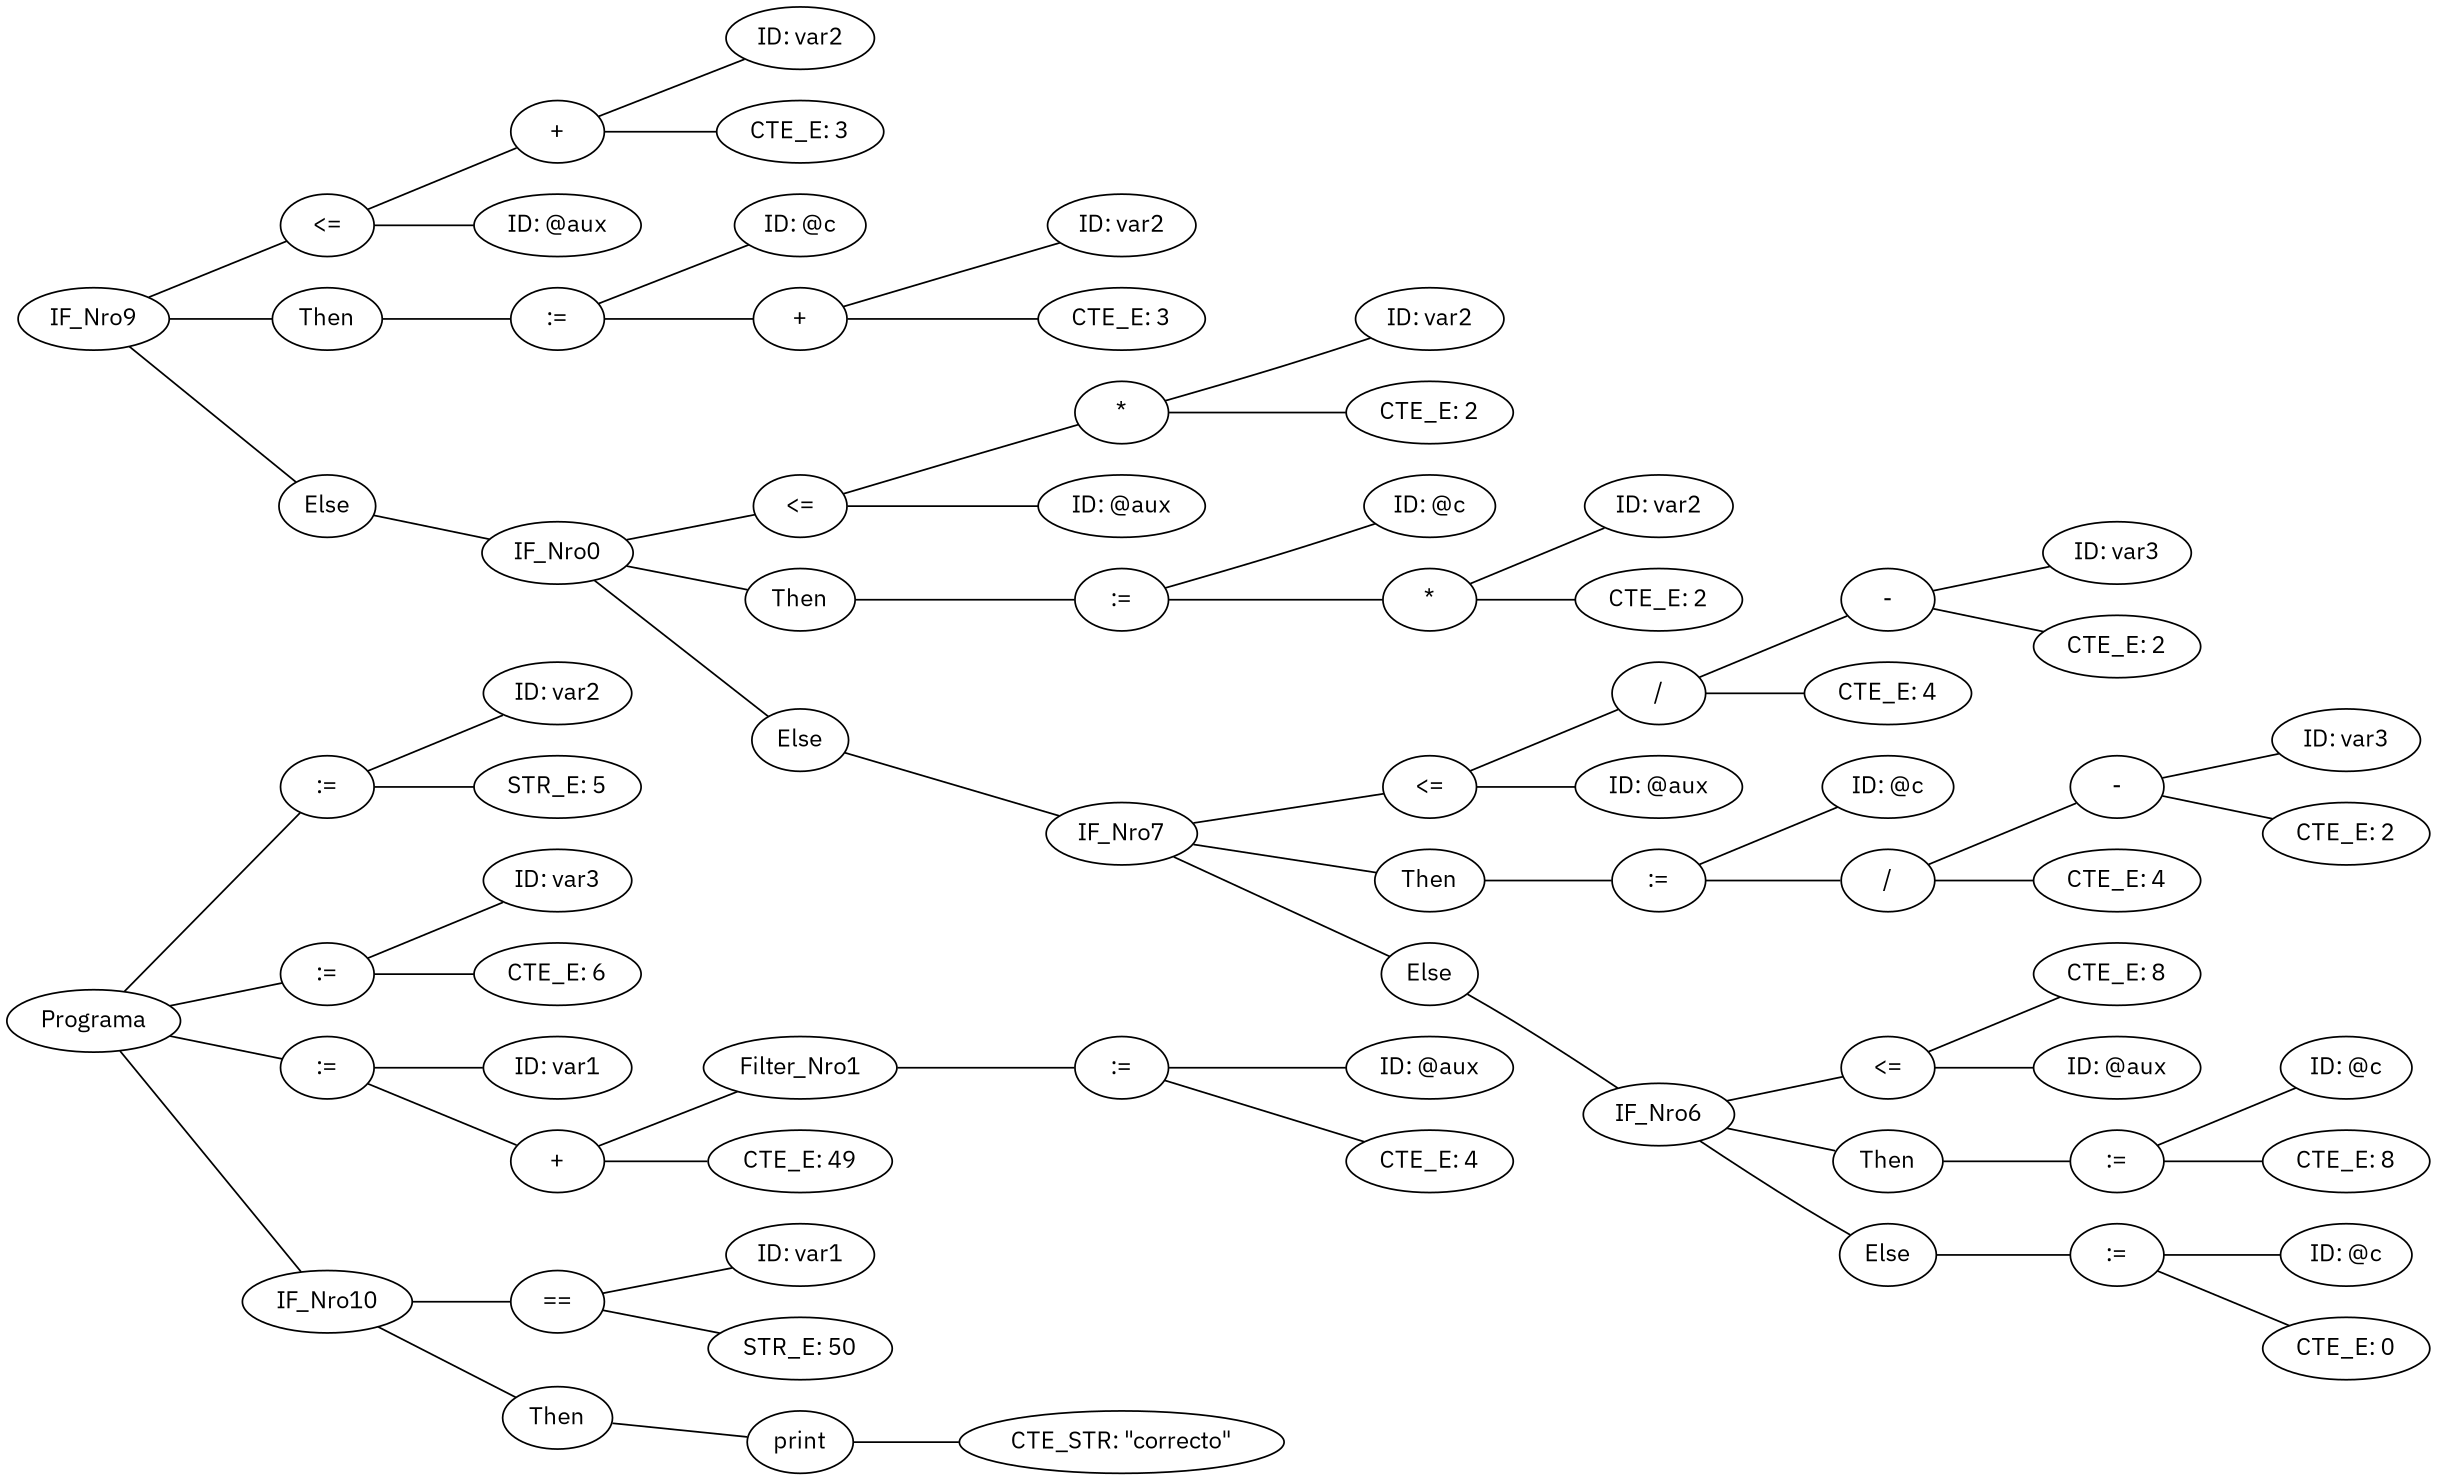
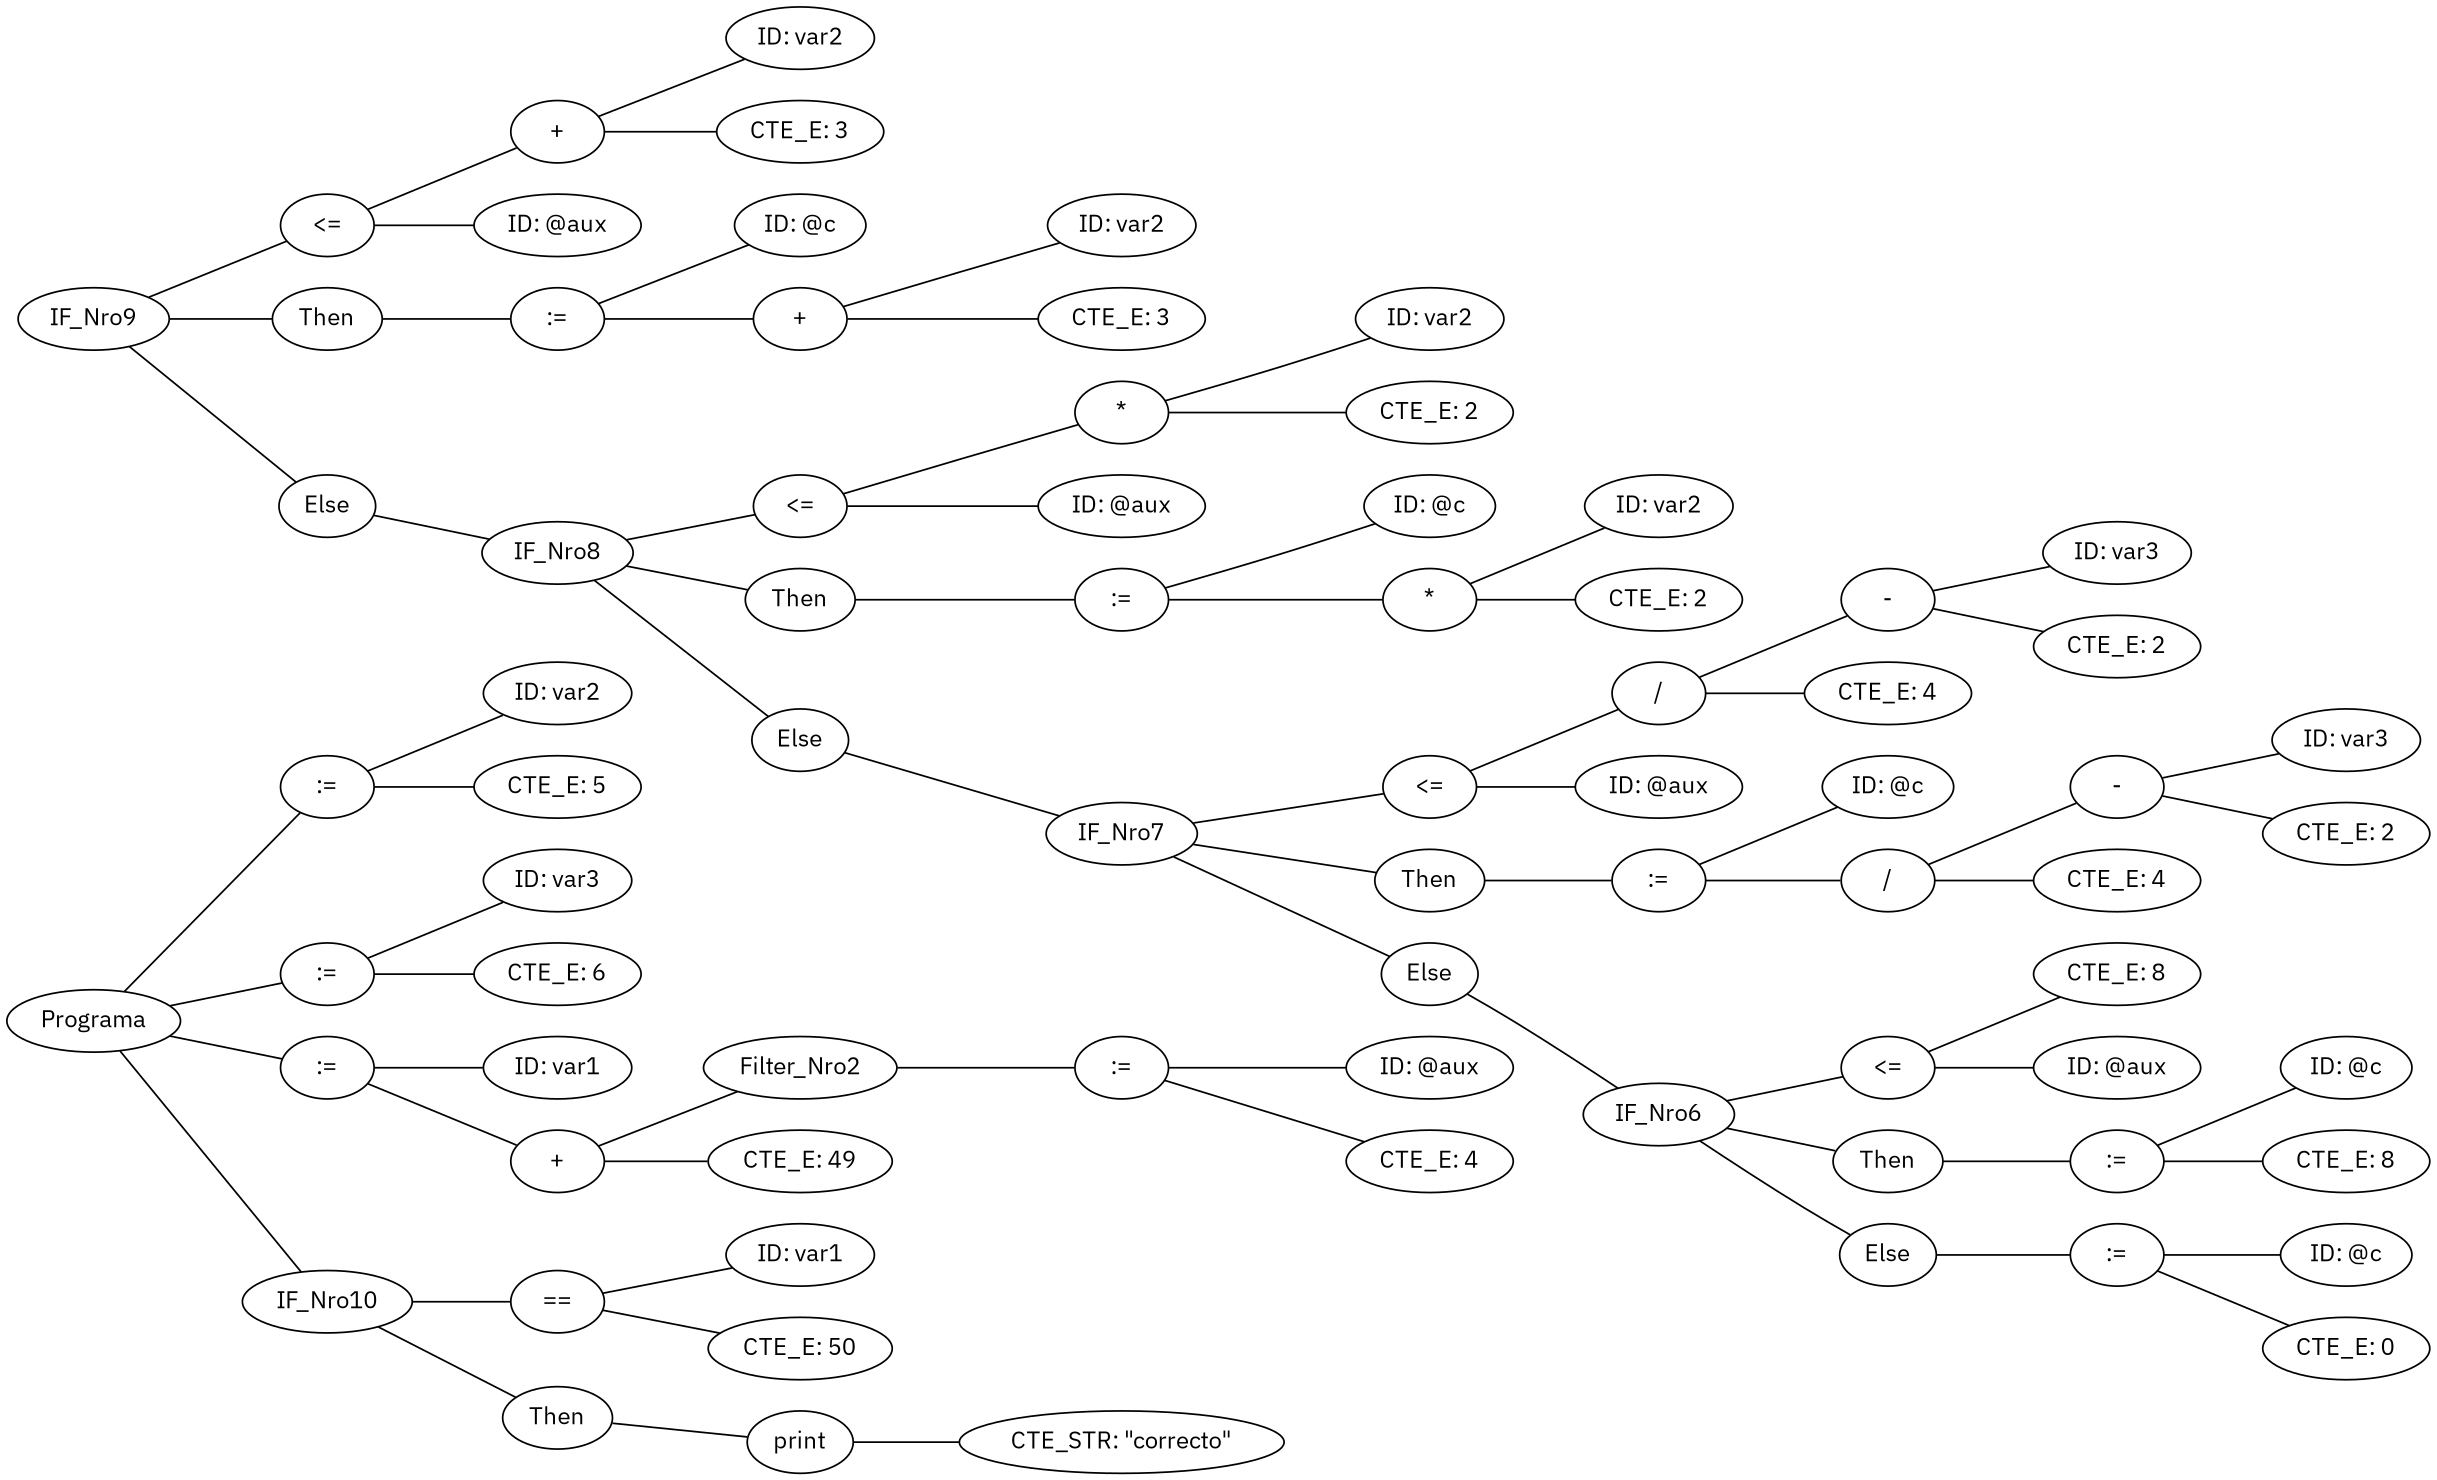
node "IF_Nro0": label "IF_Nro0" -> "IF_Nro8"
node "STR_E: 5": label "STR_E: 5" -> "CTE_E: 5"
node "Filter_Nro1": label "Filter_Nro1" -> "Filter_Nro2"
node "STR_E: 50": label "STR_E: 50" -> "CTE_E: 50"
